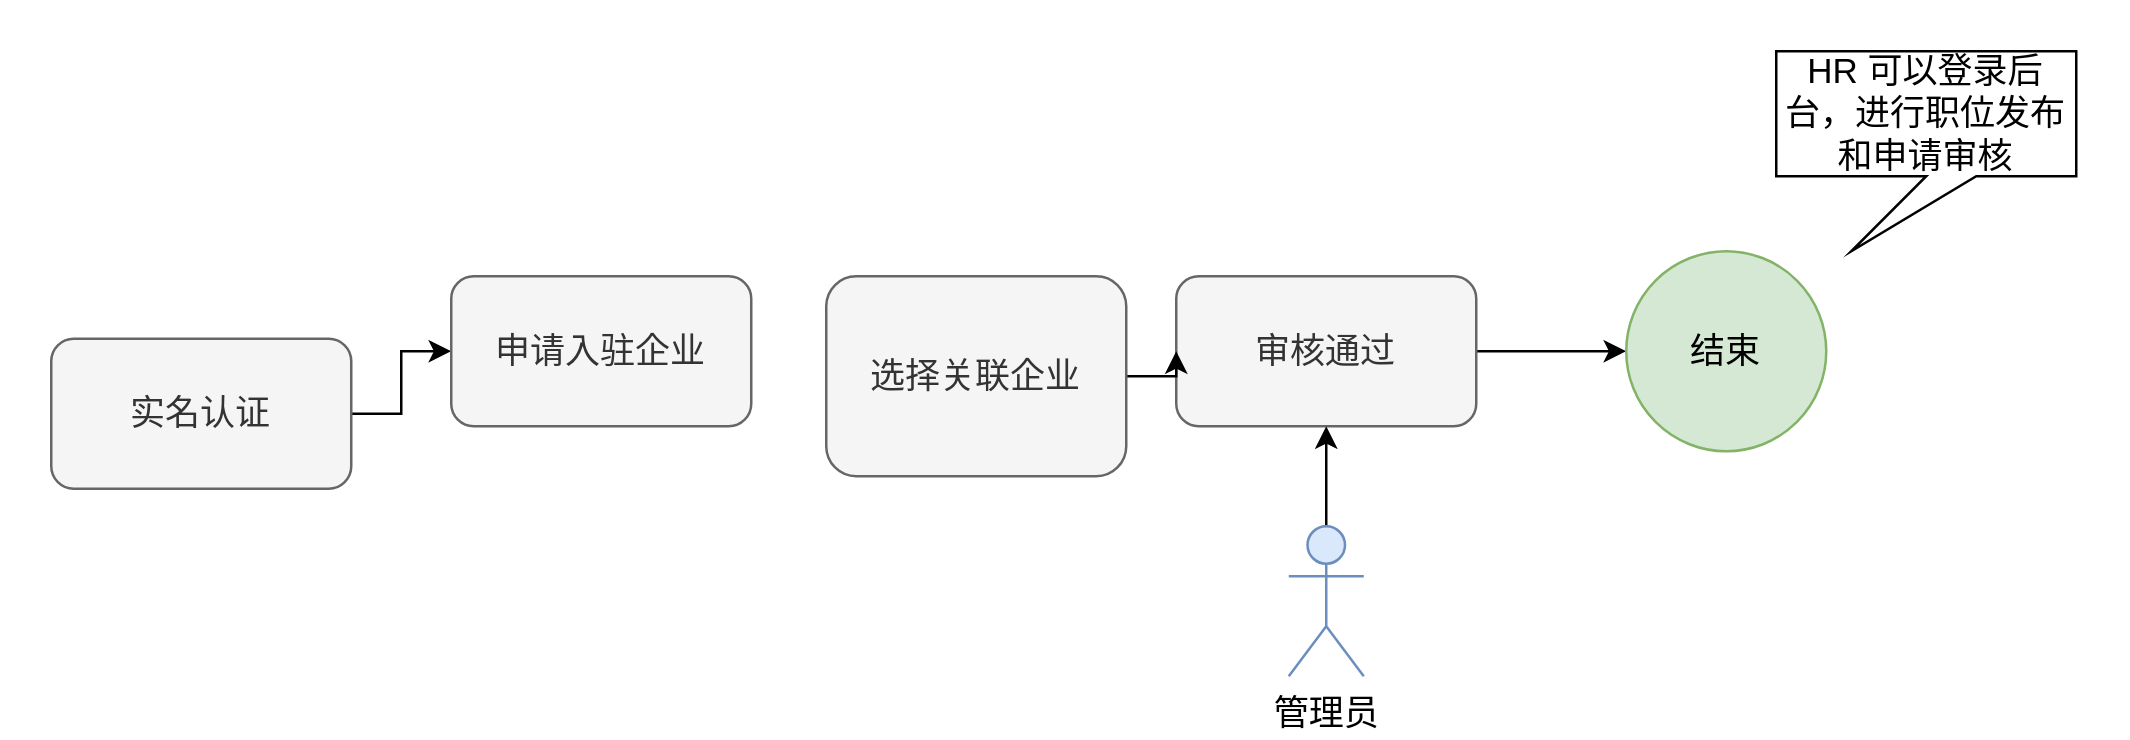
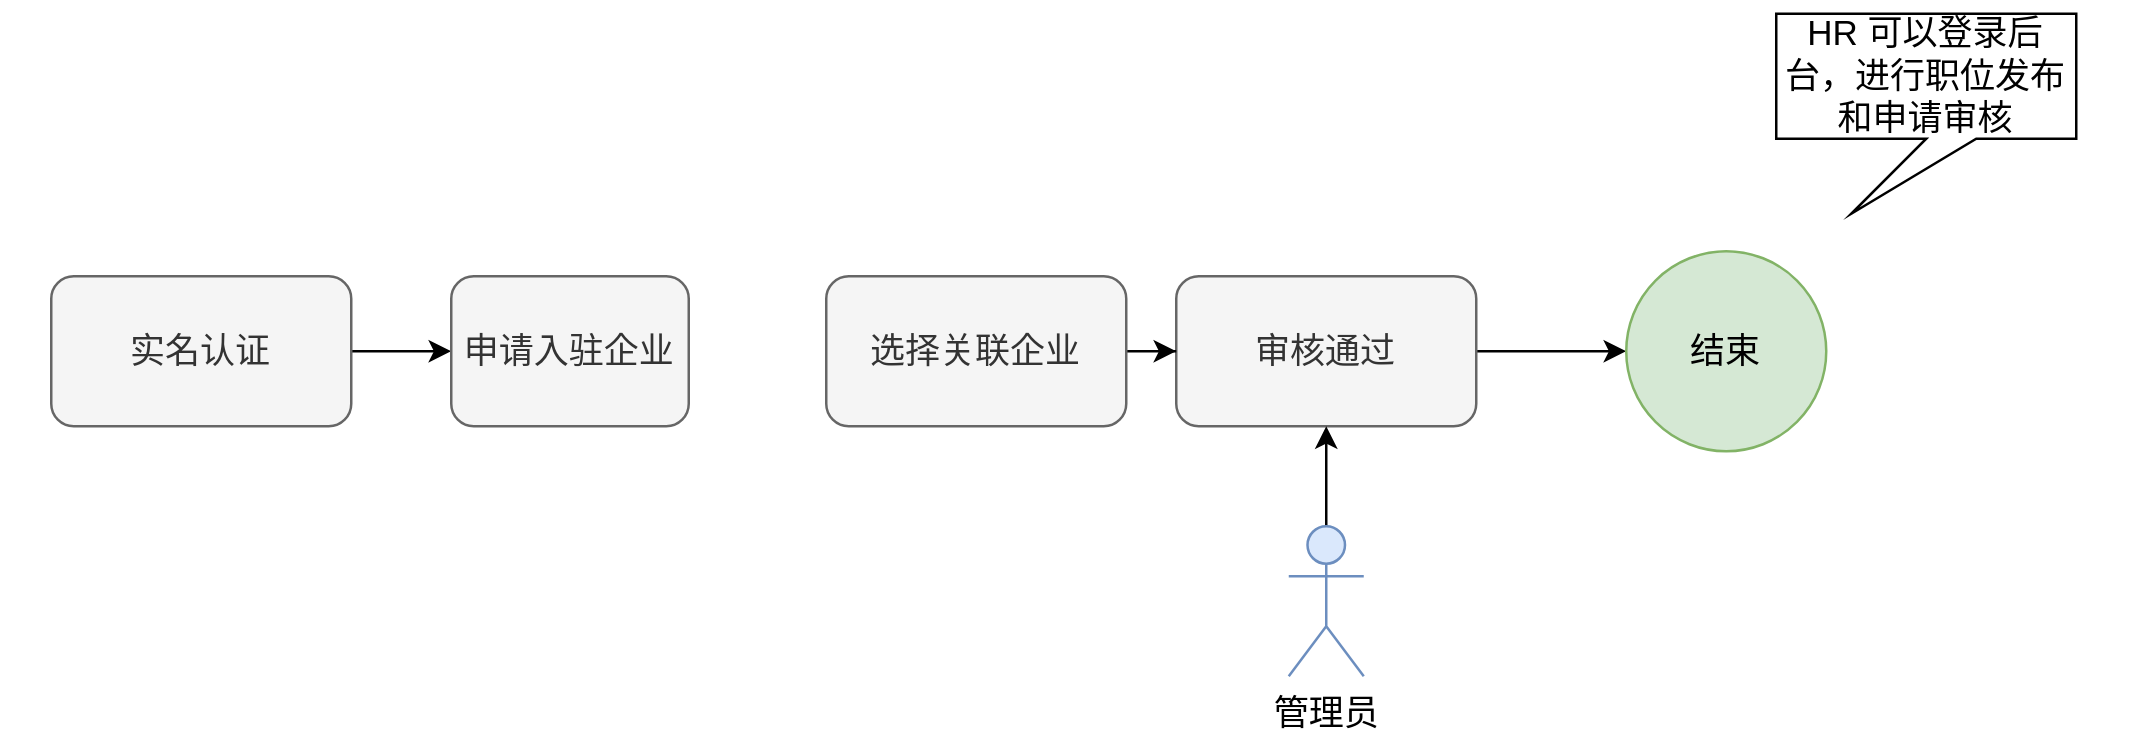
node "HR 可以登录后台，进行职位发布和申请审核": moved (1926, 151) -> (1926, 114)
node "申请入驻企业": size 300x150 -> 238x150
node "选择关联企业": size 300x200 -> 300x150
node "实名认证": moved (201, 414) -> (201, 351)
